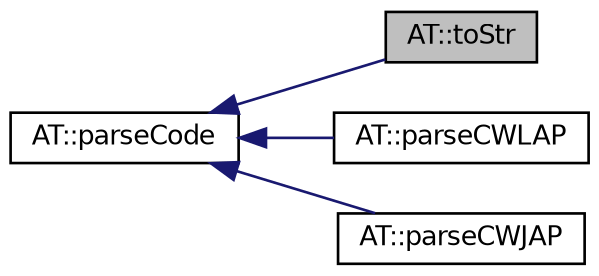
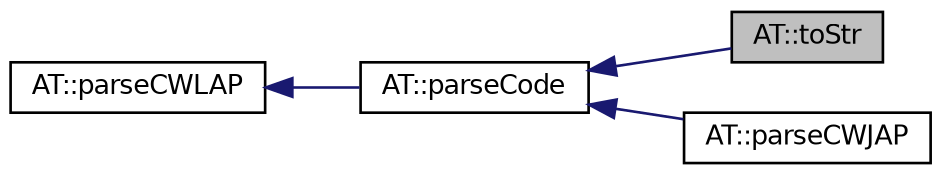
edge "AT::parseCWLAP" -> "AT::parseCode": reversed
